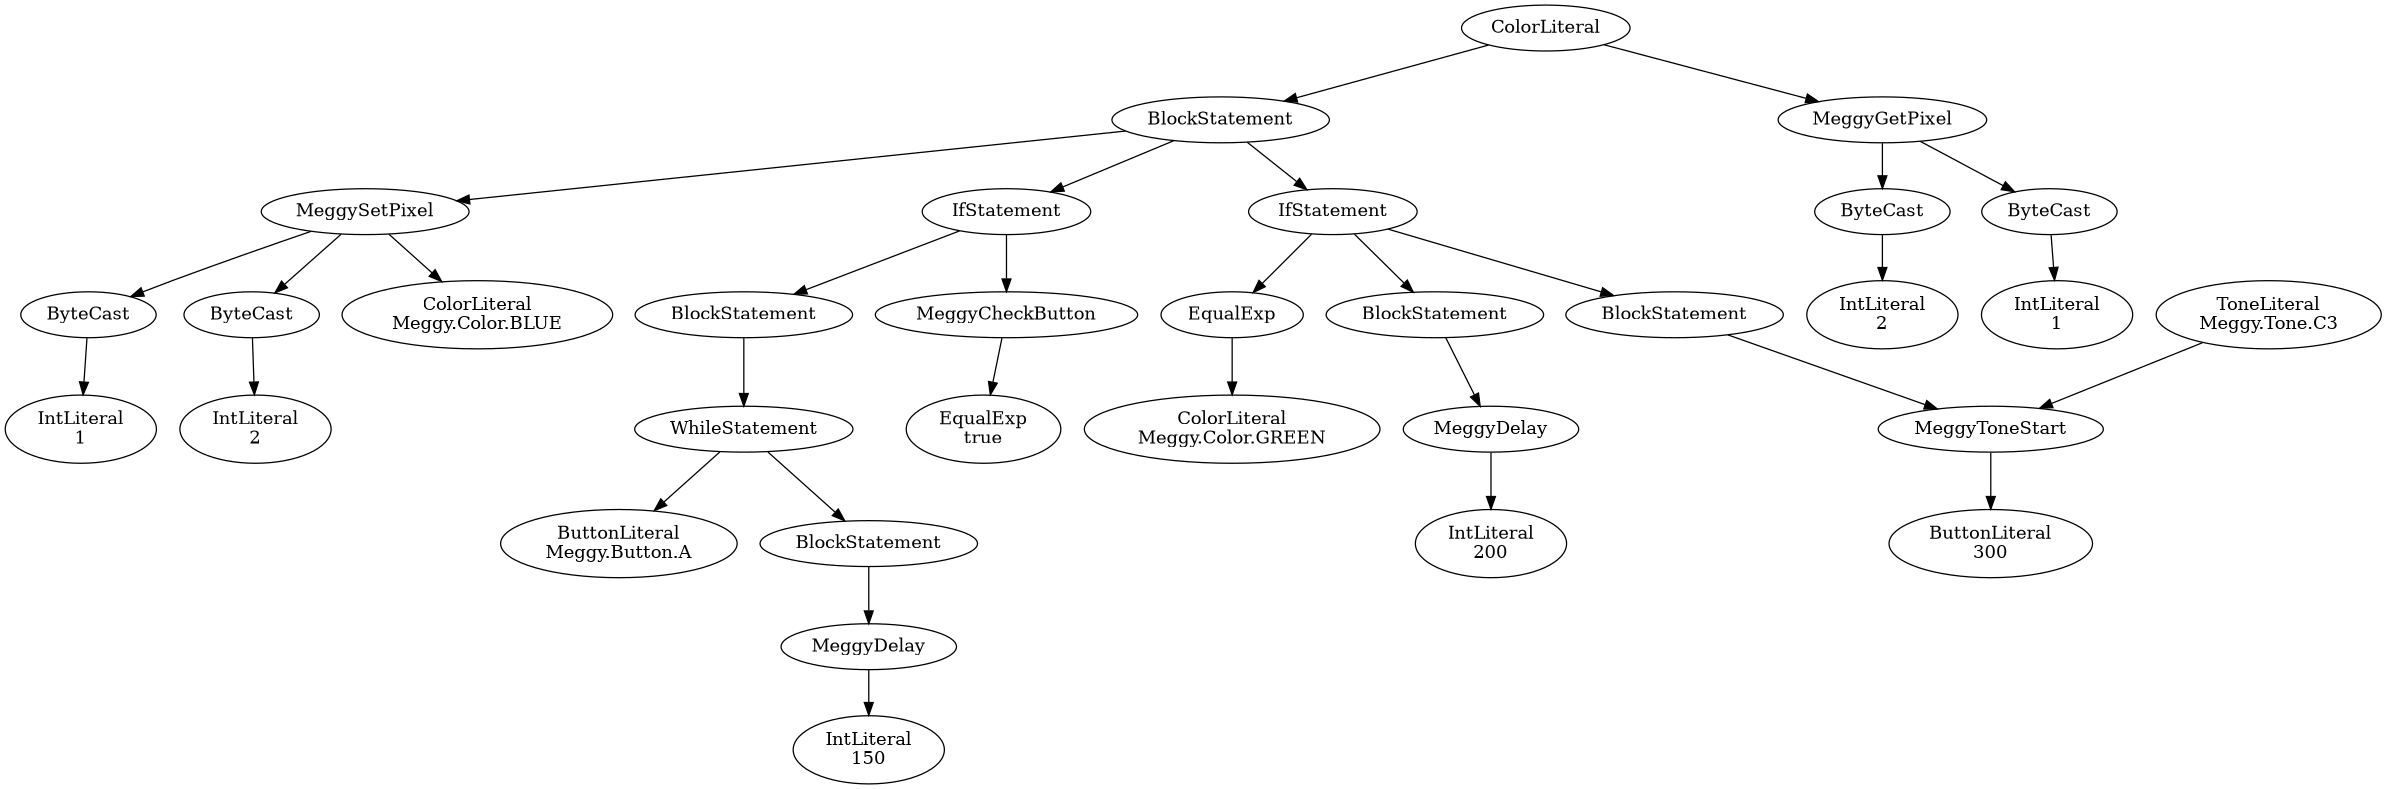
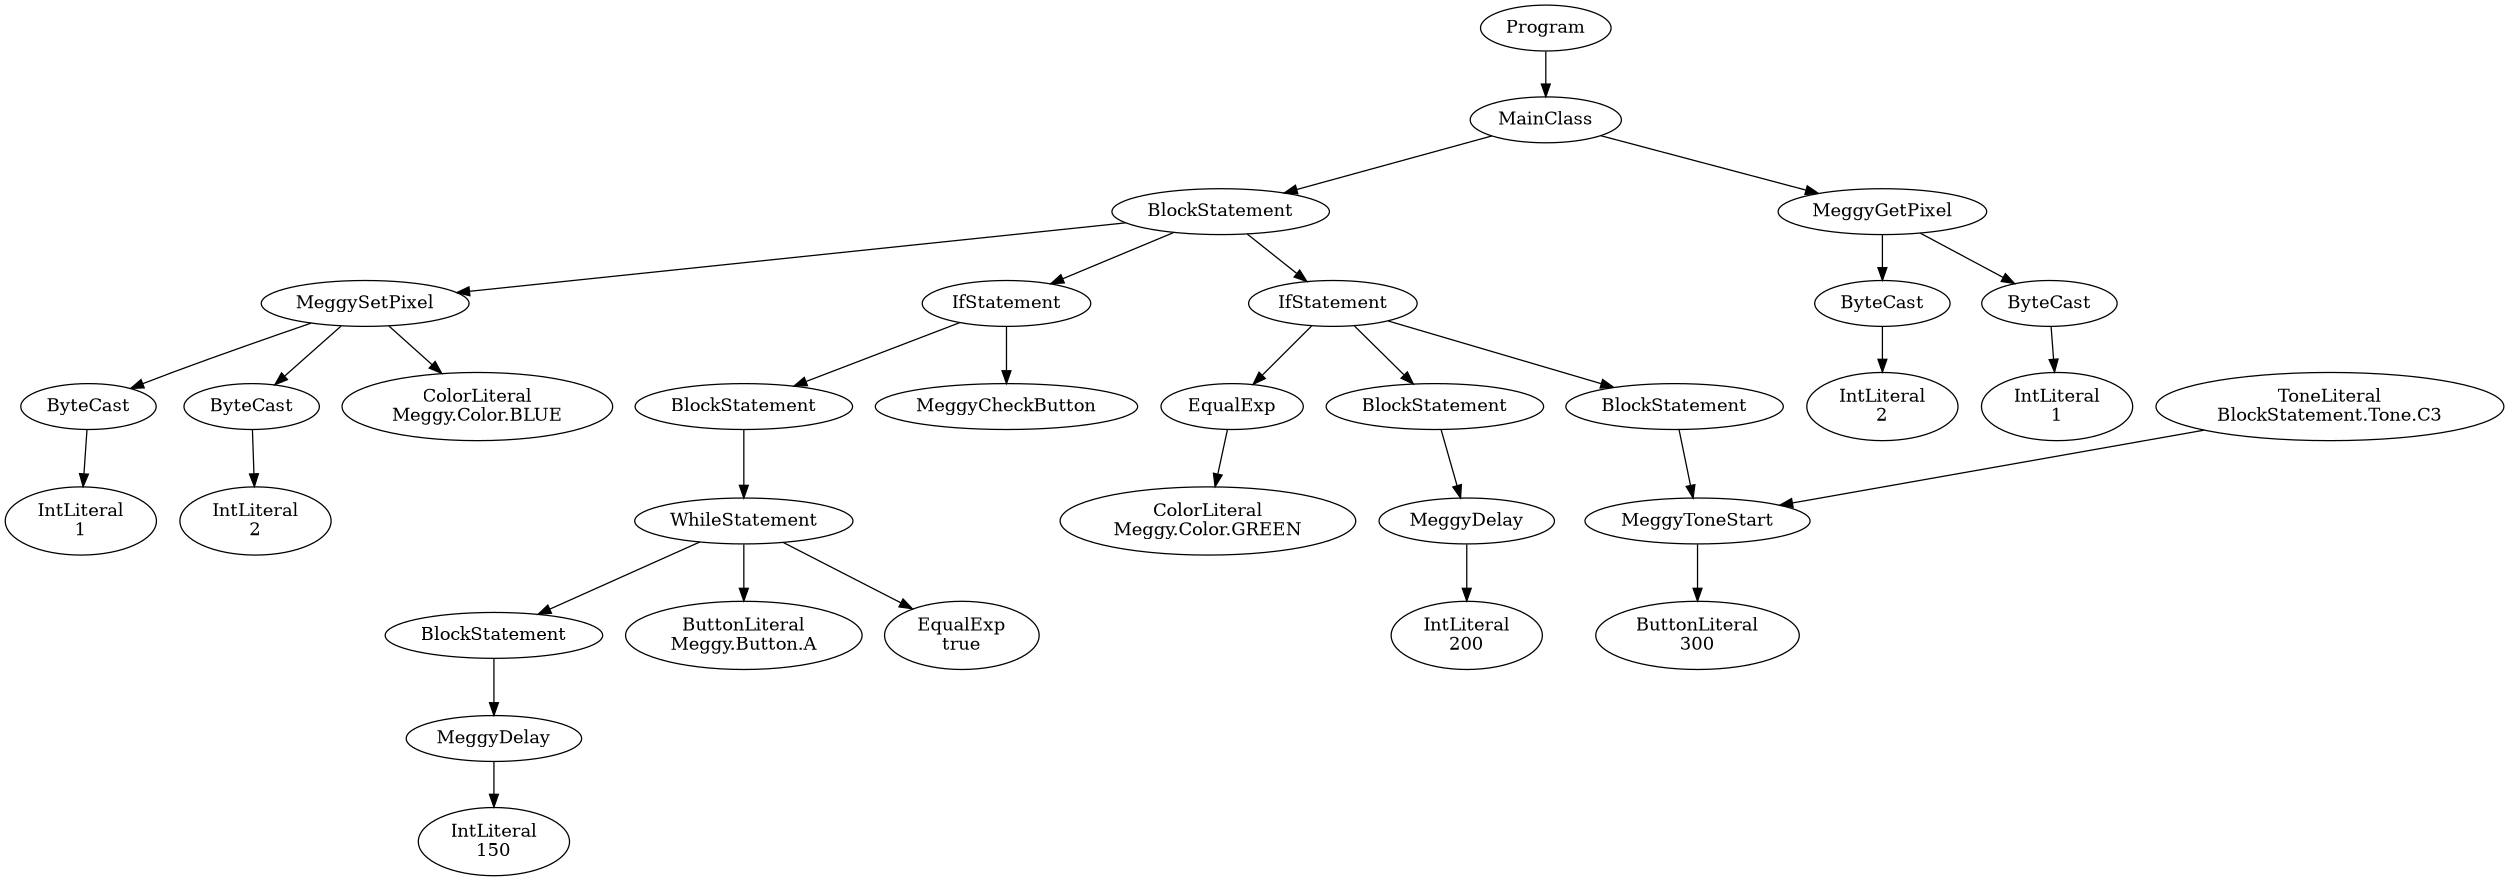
node "ColorLiteral": label "ColorLiteral" -> "MainClass"
node "Program": added
node "ToneLiteral Meggy.Tone.C3": label "ToneLiteral Meggy.Tone.C3" -> "ToneLiteral BlockStatement.Tone.C3"
edge "MeggyCheckButton" -> "EqualExp true": now "WhileStatement" -> "EqualExp true"
